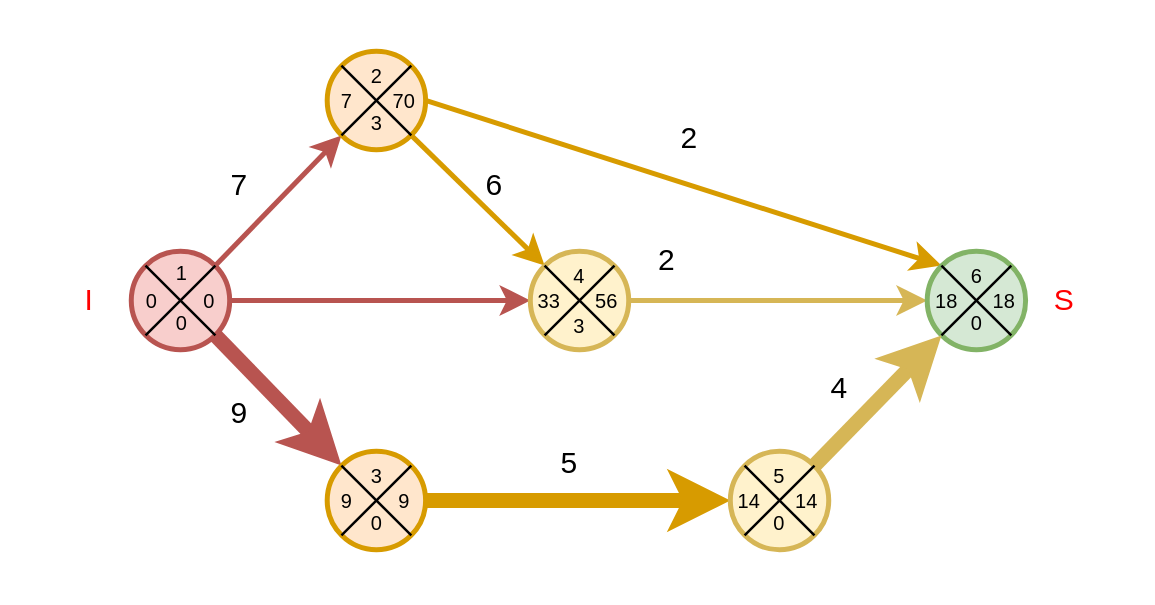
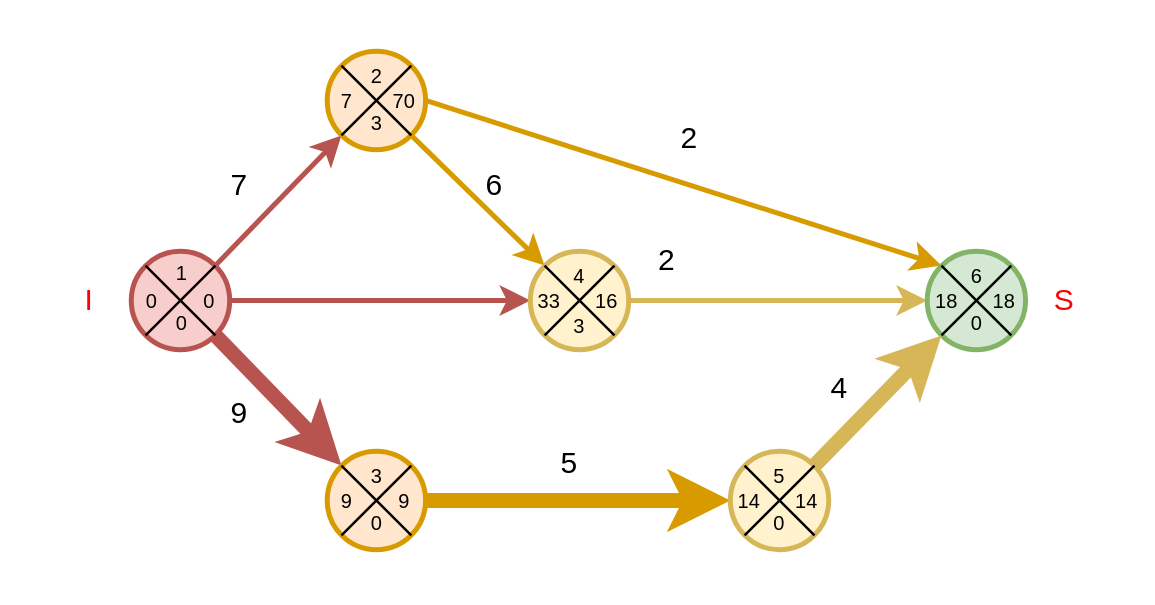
node "56": label "56" -> "16"
